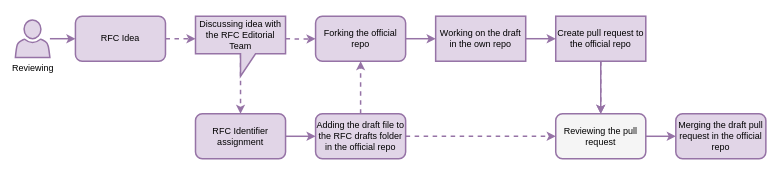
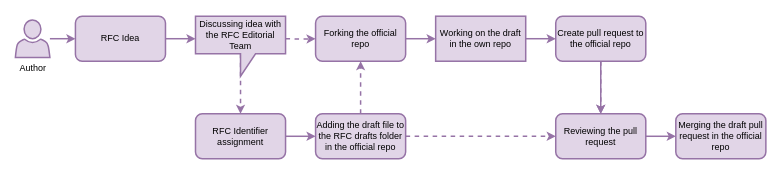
edge "RFC Idea" -> "Discussing idea with the RFC Editorial Team": style dashed -> solid
node "Create pull request to the official repo": shape rectangle -> rounded rectangle
node "Reviewing": label "Reviewing" -> "Author"
node "Reviewing the pull request": fillcolor #f5f5f5 -> #e1d5e7
